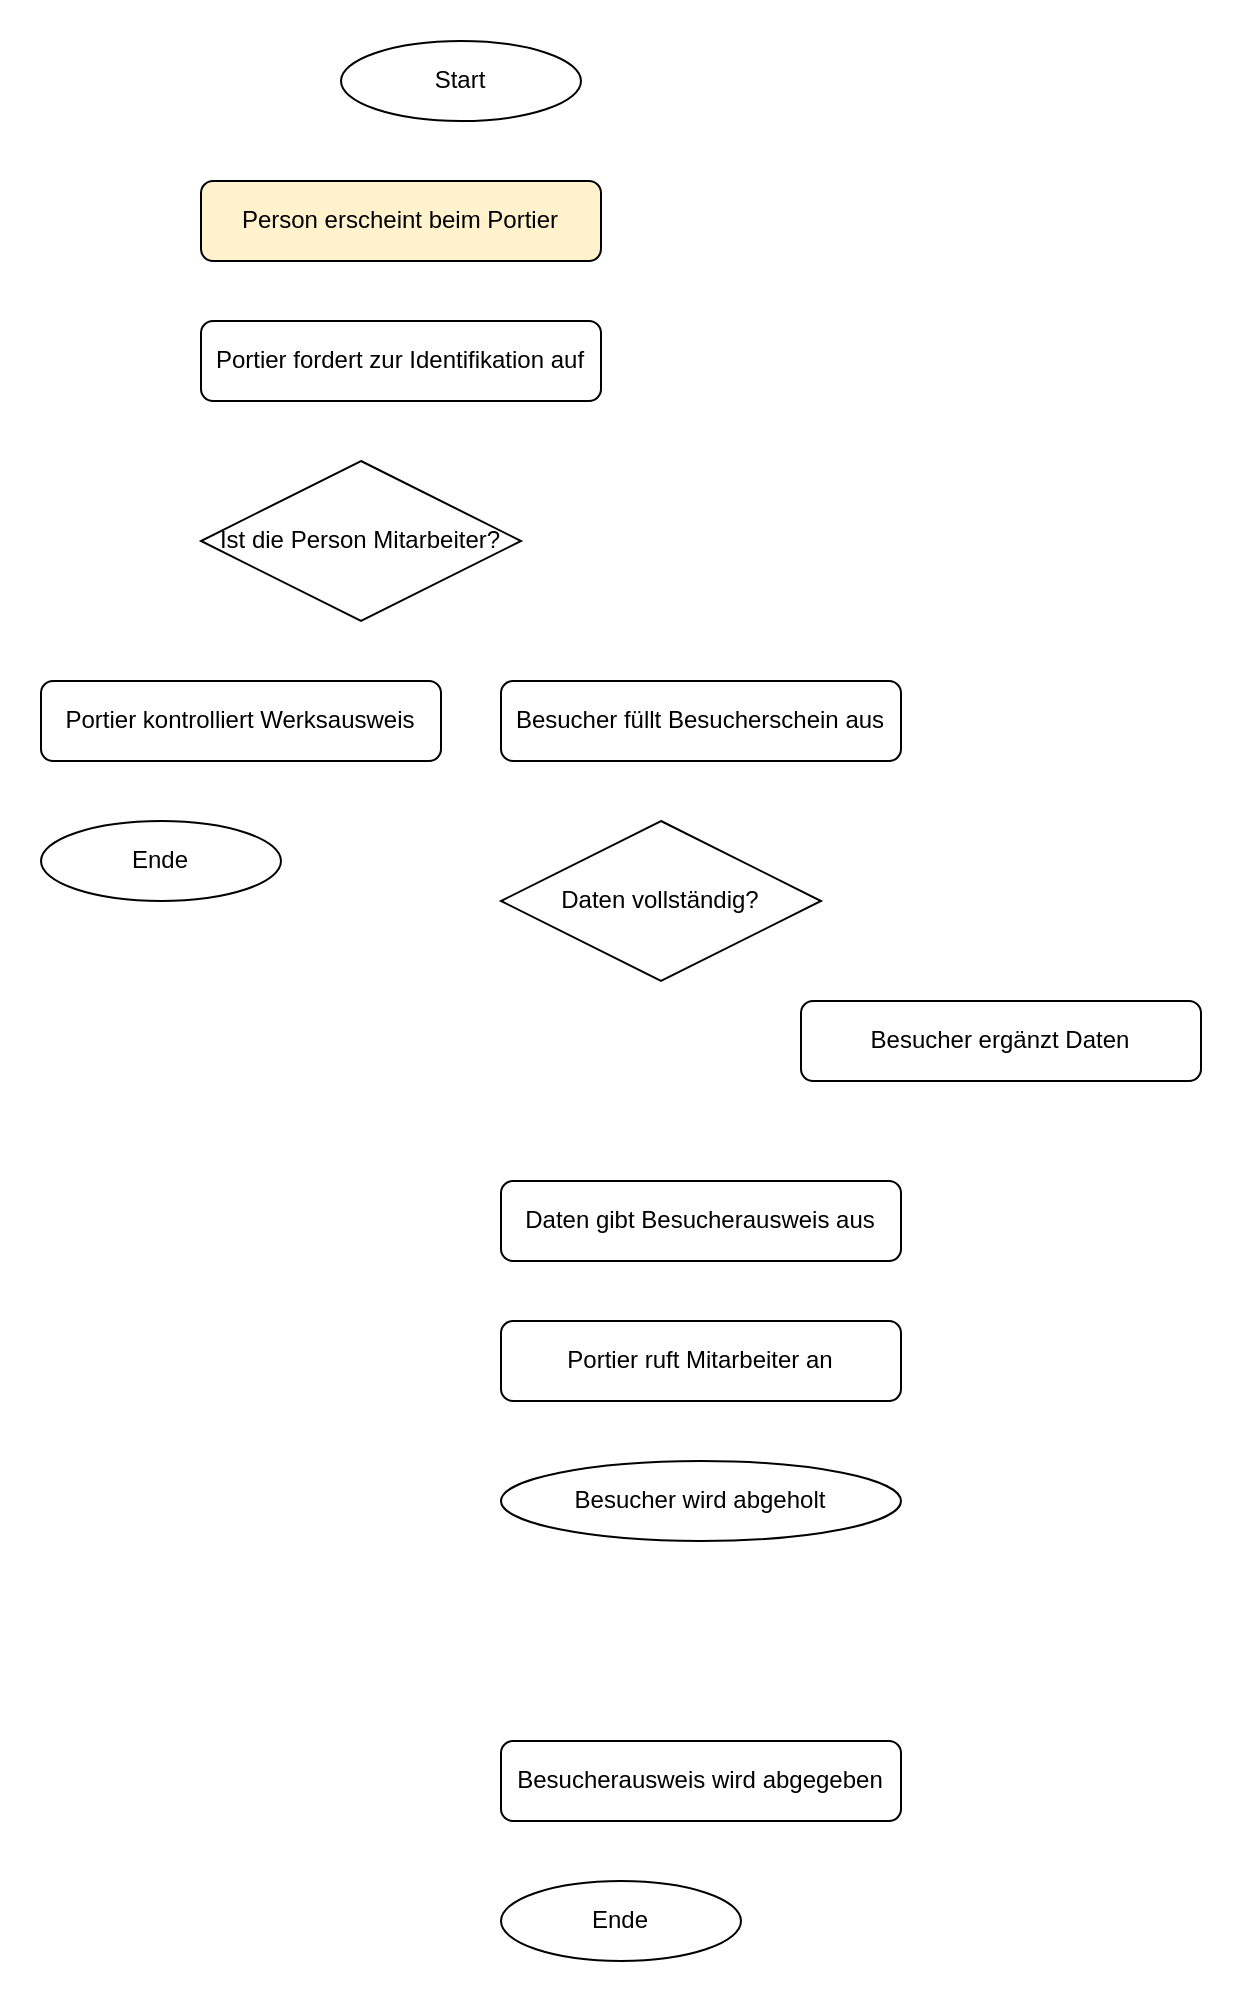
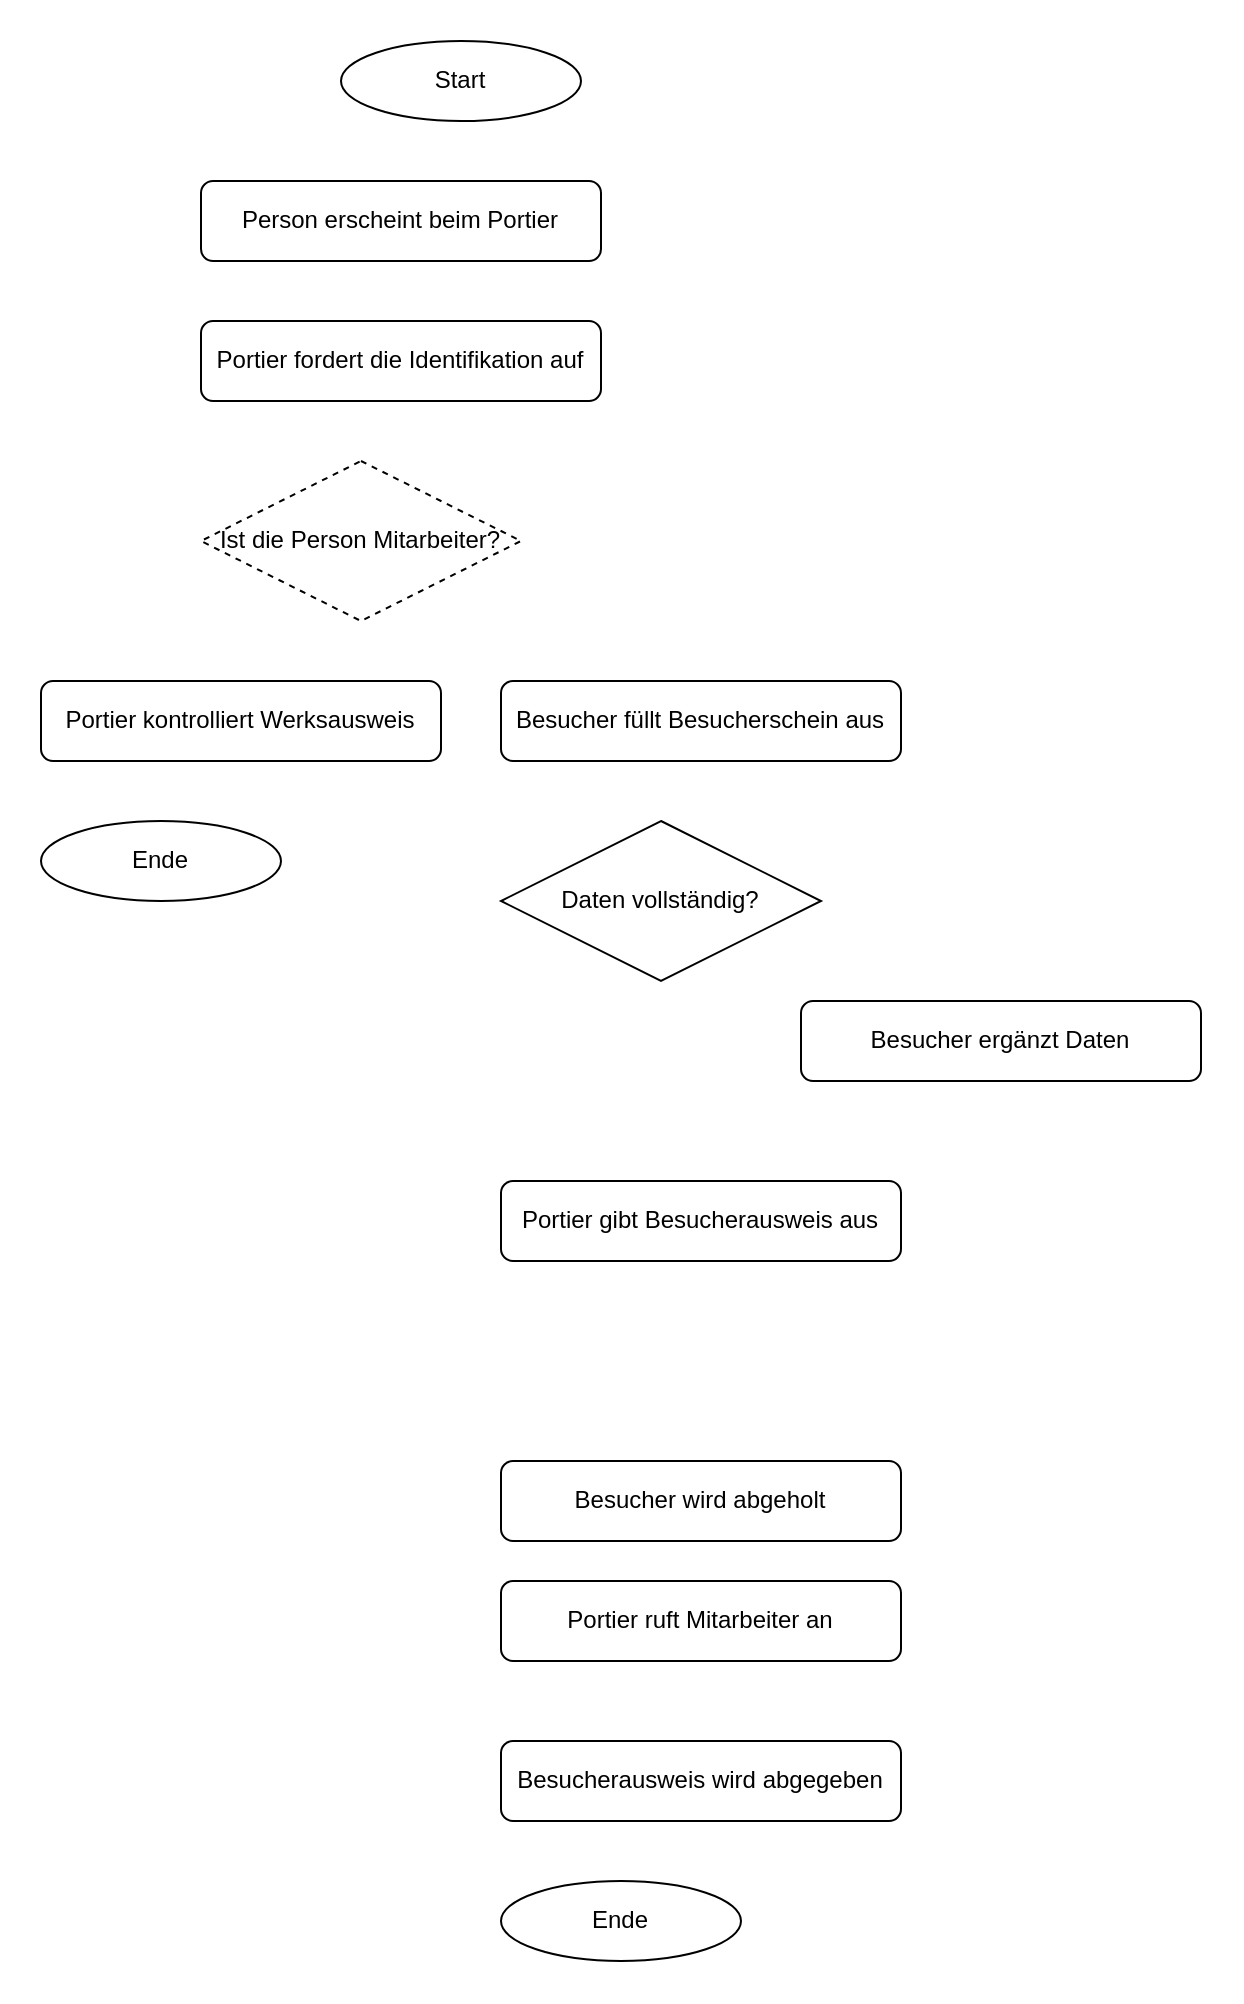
node "Person erscheint beim Portier": fillcolor #fff2cc -> #ffffff
node "Portier fordert zur Identifikation auf": label "Portier fordert zur Identifikation auf" -> "Portier fordert die Identifikation auf"
node "Ist die Person Mitarbeiter?": style solid -> dashed
node "Daten gibt Besucherausweis aus": label "Daten gibt Besucherausweis aus" -> "Portier gibt Besucherausweis aus"
node "Portier ruft Mitarbeiter an": moved (701, 1361) -> (701, 1621)
node "Besucher wird abgeholt": shape ellipse -> rounded rectangle
